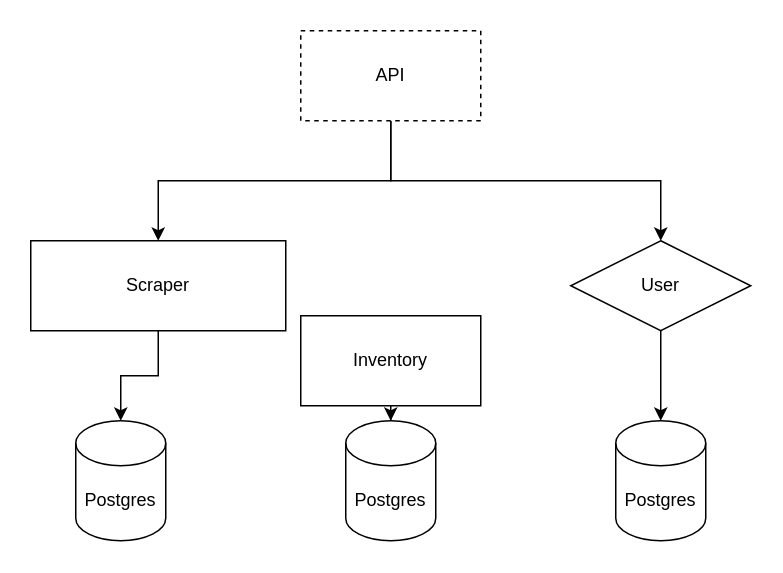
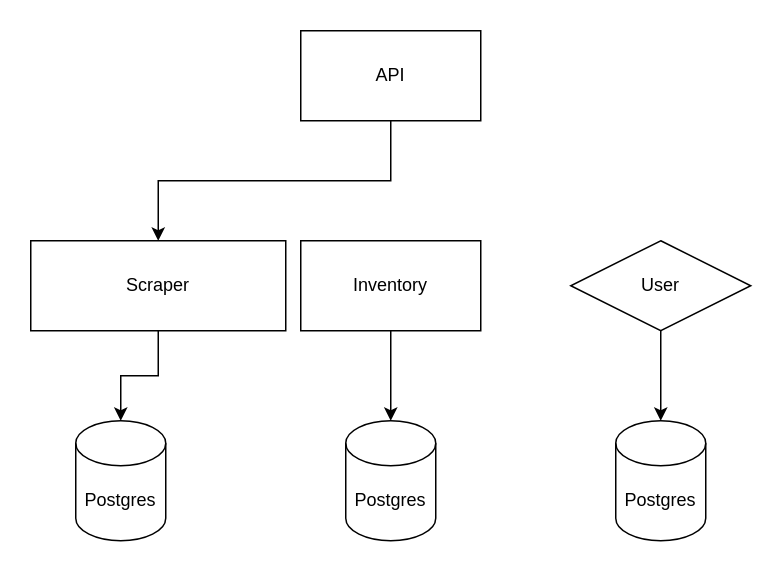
node "API": style dashed -> solid
edge "API" -> "User": removed
node "Inventory": moved (391, 361) -> (391, 286)
